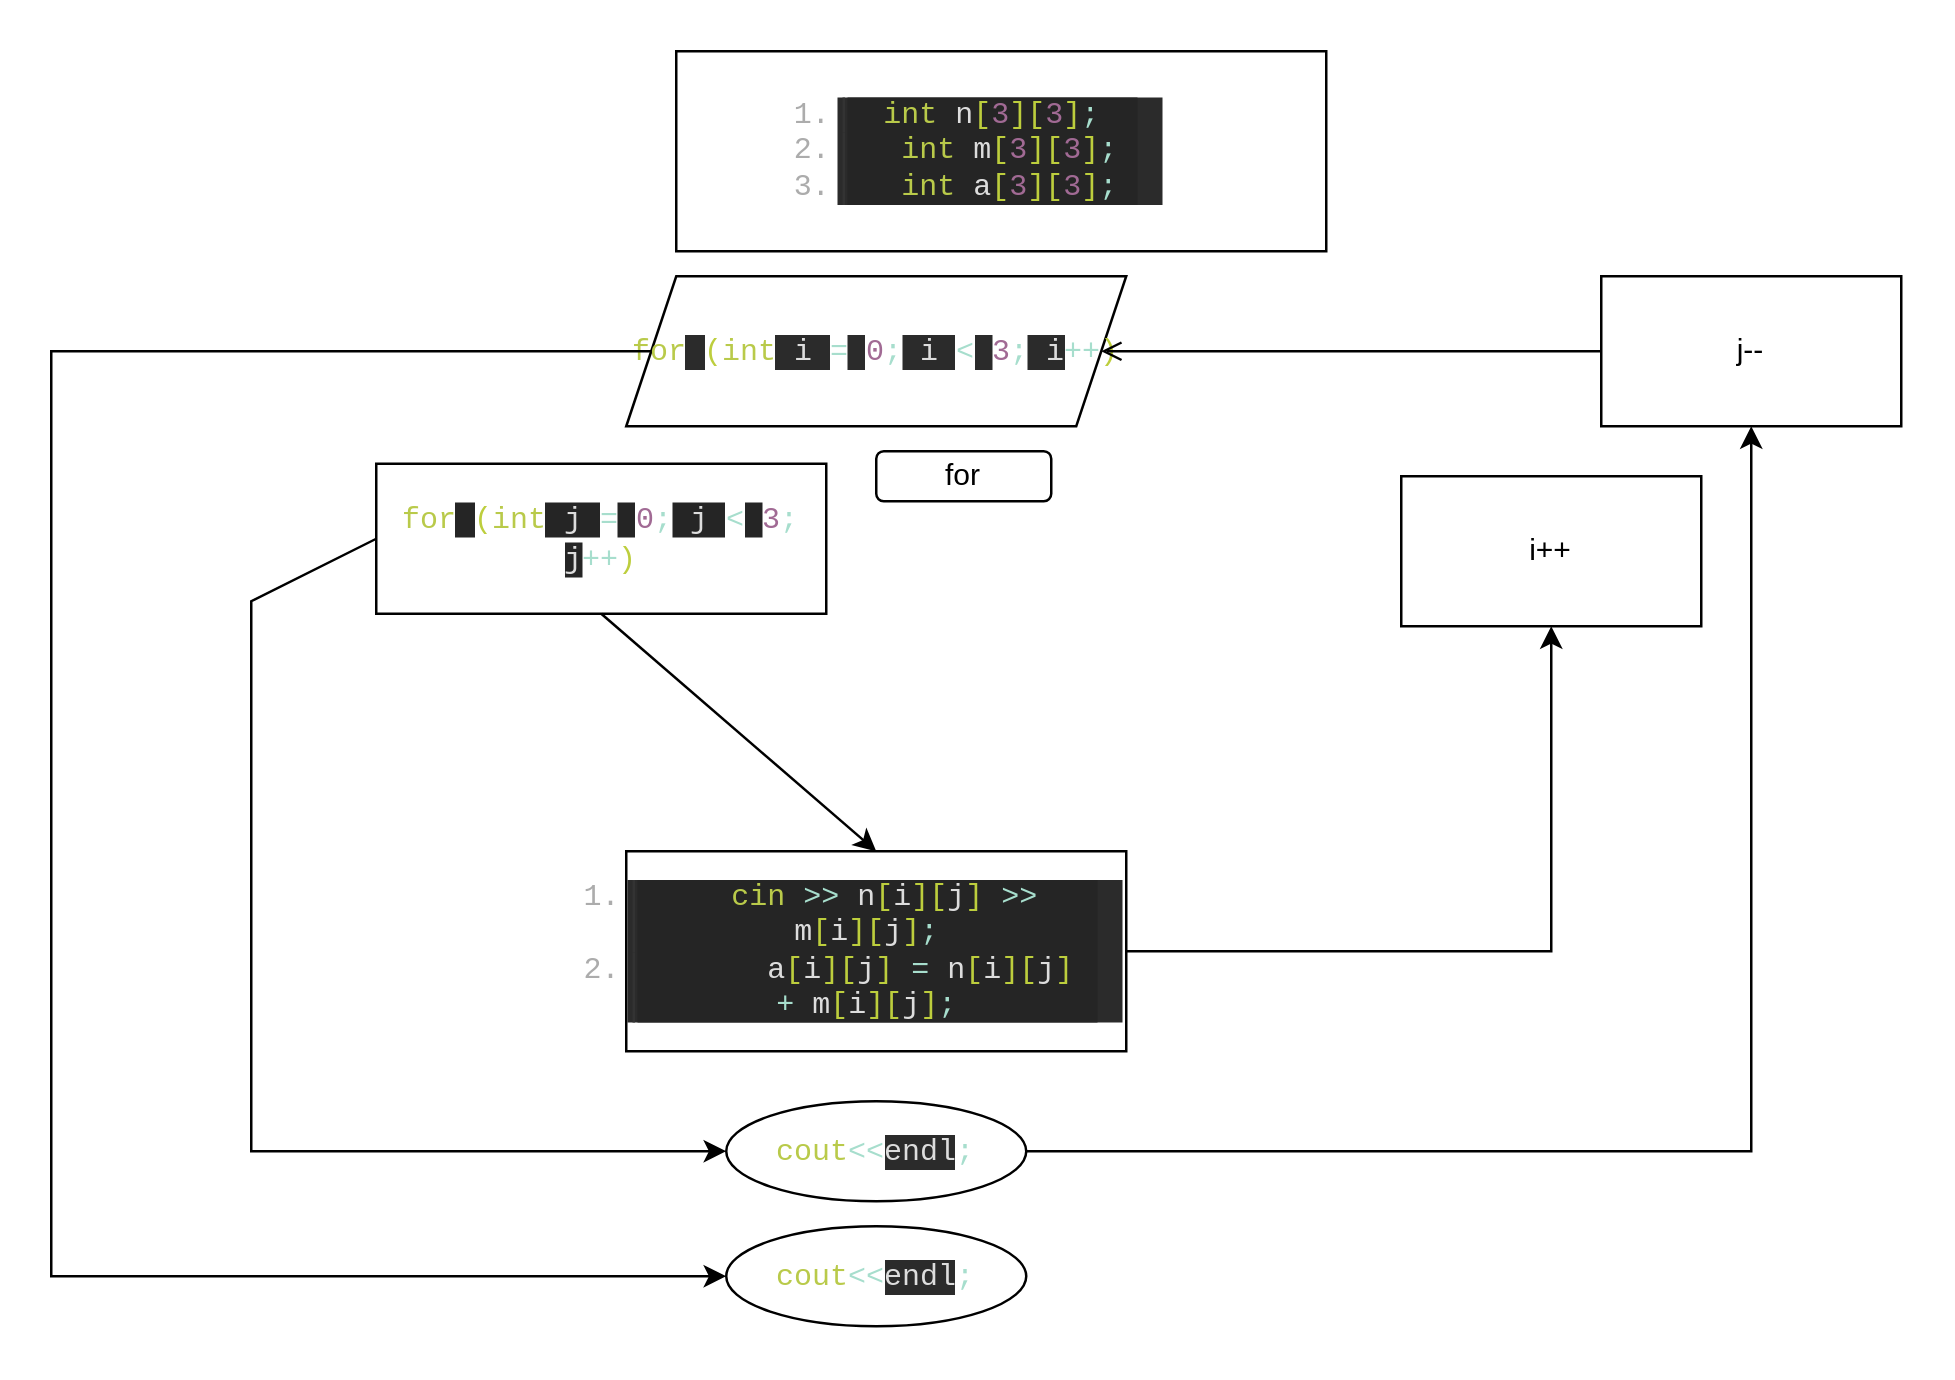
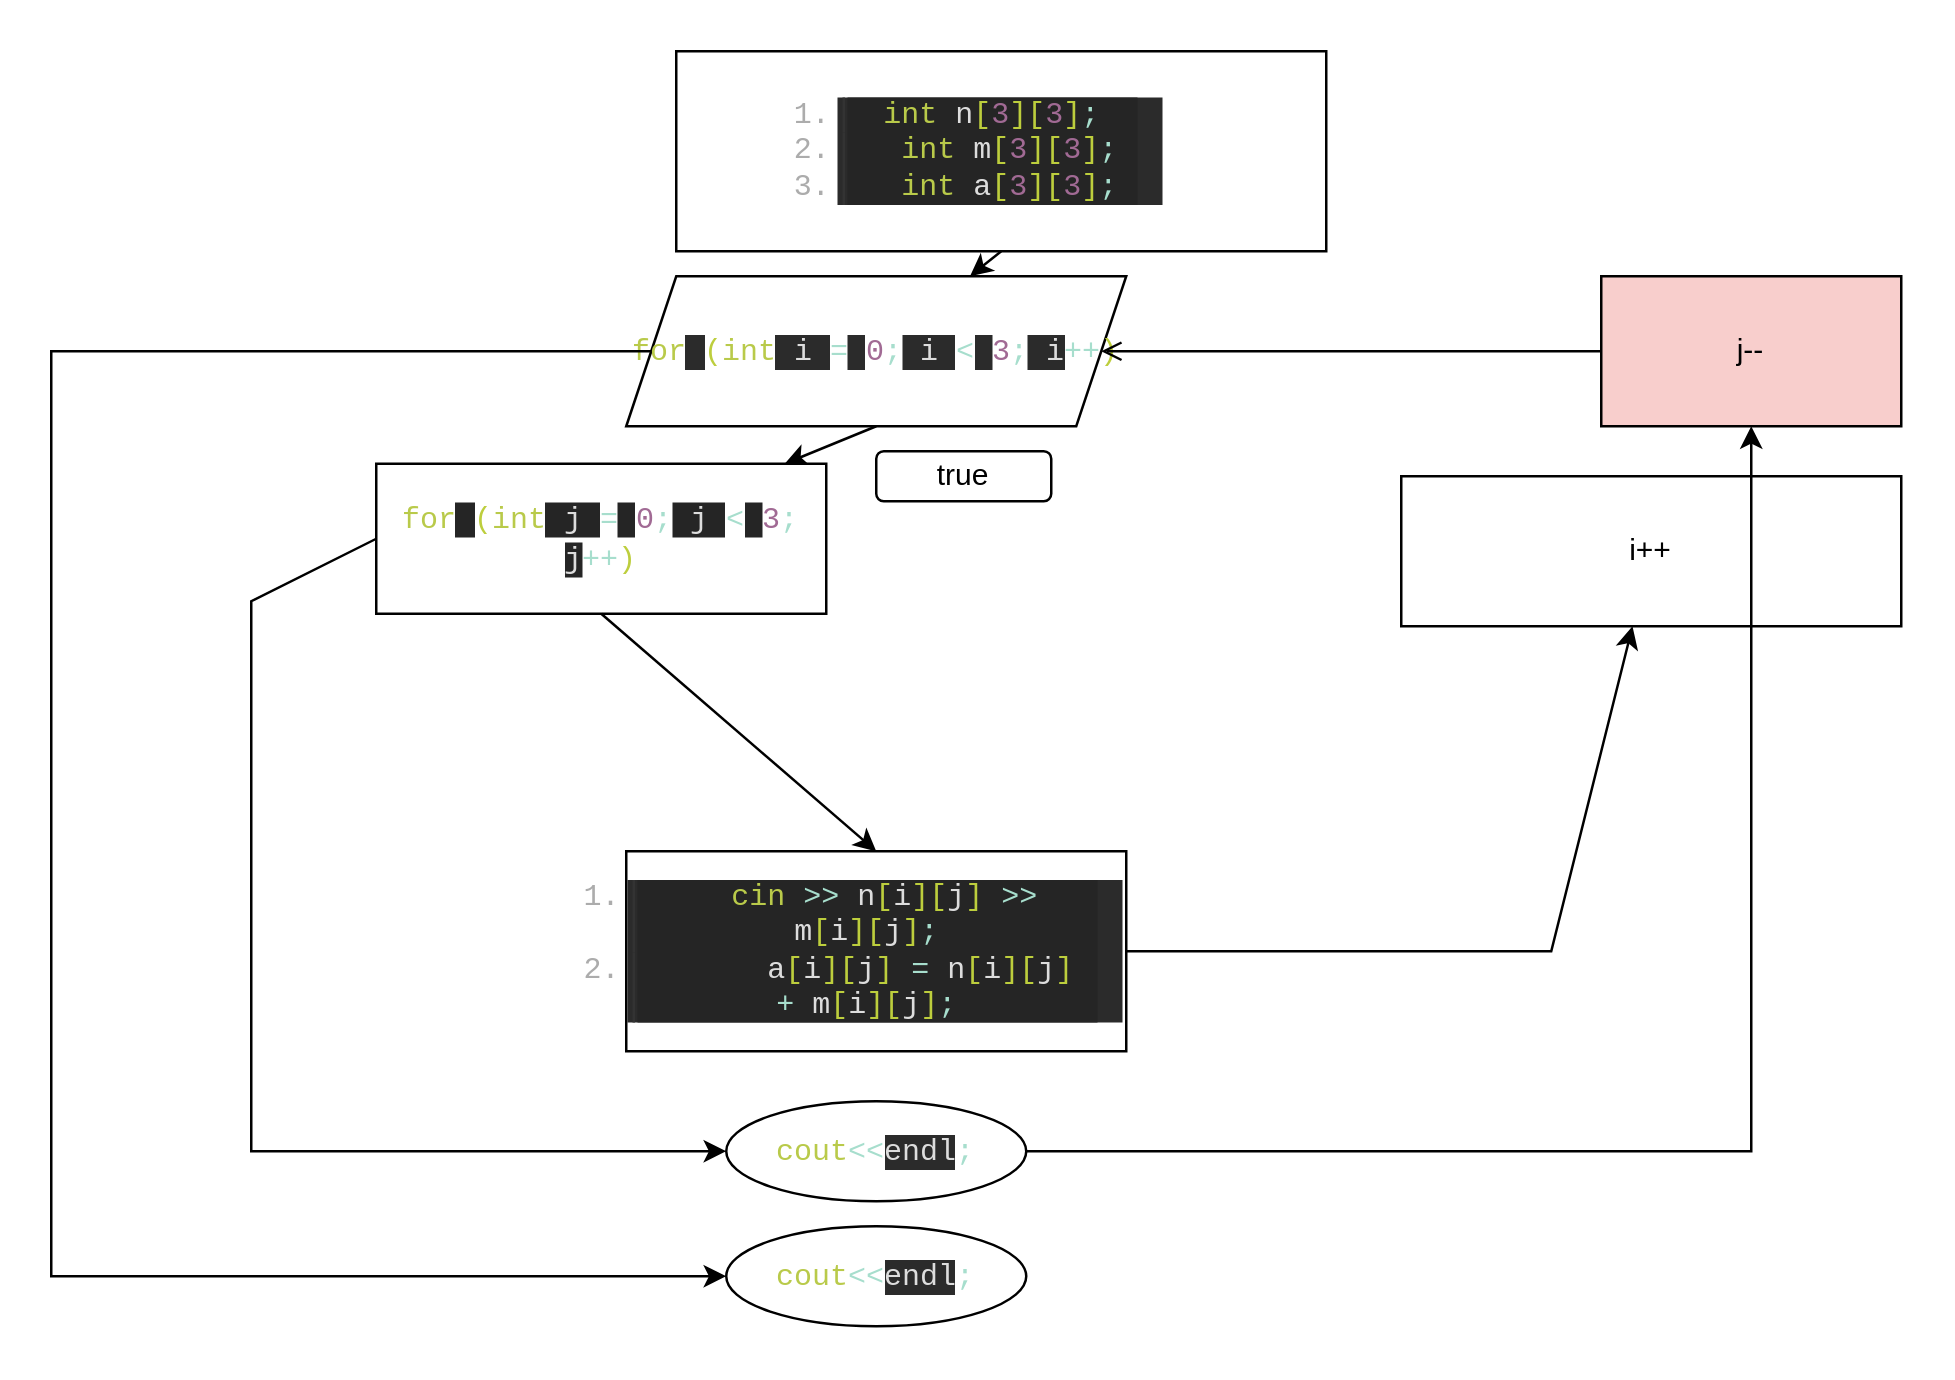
edge "int n[3][3]; int m[3][3]; int a[3][3];" -> "for (int i = 0; i < 3; i++)": added
node "j--": fillcolor #ffffff -> #f8cecc
edge "for (int i = 0; i < 3; i++)" -> "for (int j = 0; j < 3; j++)": added
node "for": label "for" -> "true"
node "i++": size 300x150 -> 500x150
